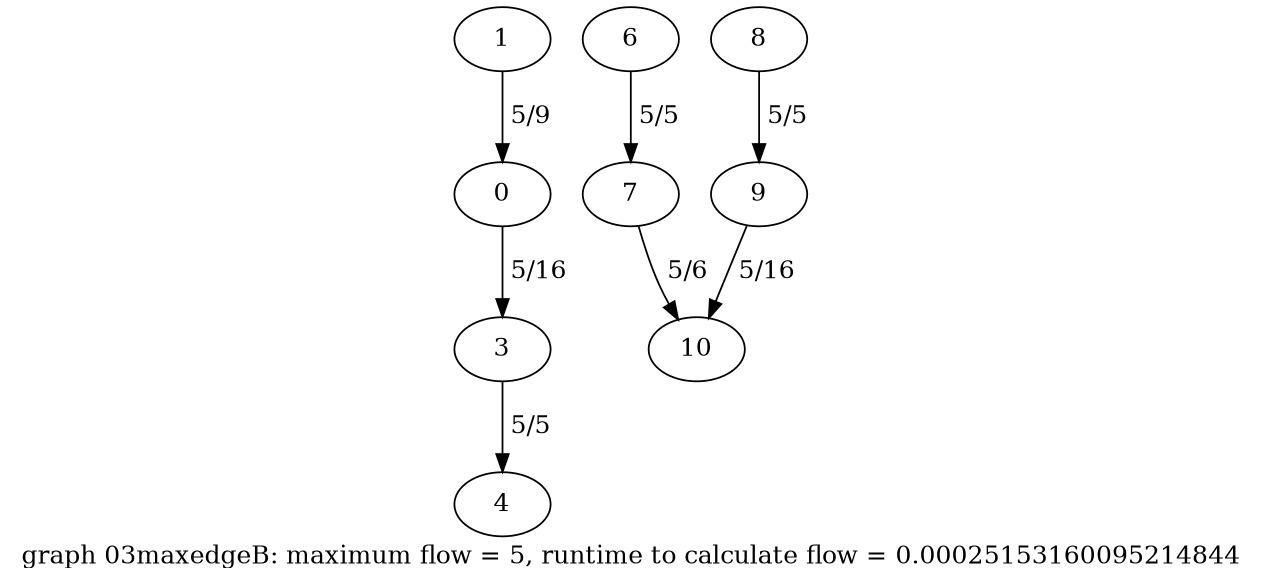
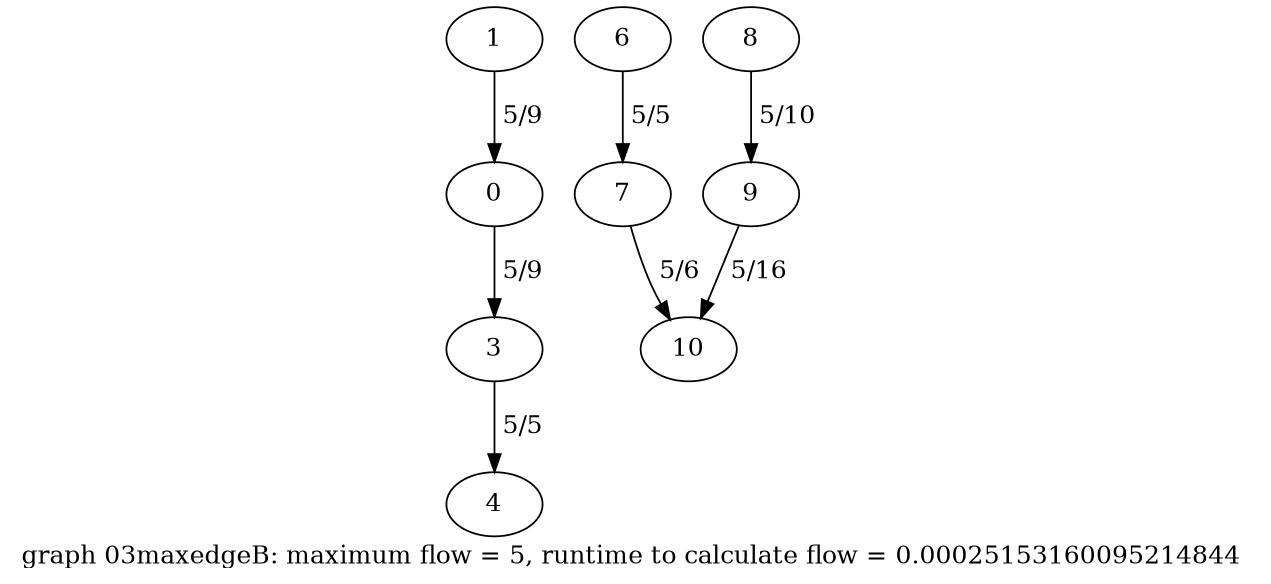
edge "8" -> "9": label " 5/5 " -> " 5/10 "
edge "0" -> "3": label " 5/16 " -> " 5/9 "
